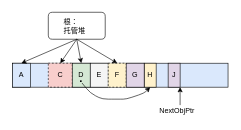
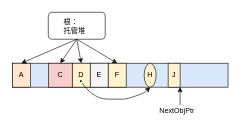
node "A": fillcolor #dae8fc -> #ffe6cc
node "C": style dashed -> solid
node "D": fillcolor #d5e8d4 -> #fff2cc
node "F": style dashed -> solid
node "G": removed
node "H": shape rectangle -> ellipse
node "J": fillcolor #e1d5e7 -> #fff2cc
